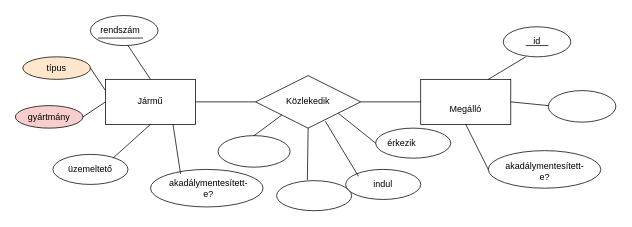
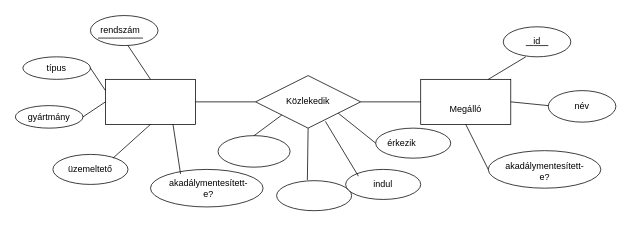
node "típus": fillcolor #ffe6cc -> #ffffff
node "Jármű": removed
node "név": added
node "gyártmány": fillcolor #f8cecc -> #ffffff
